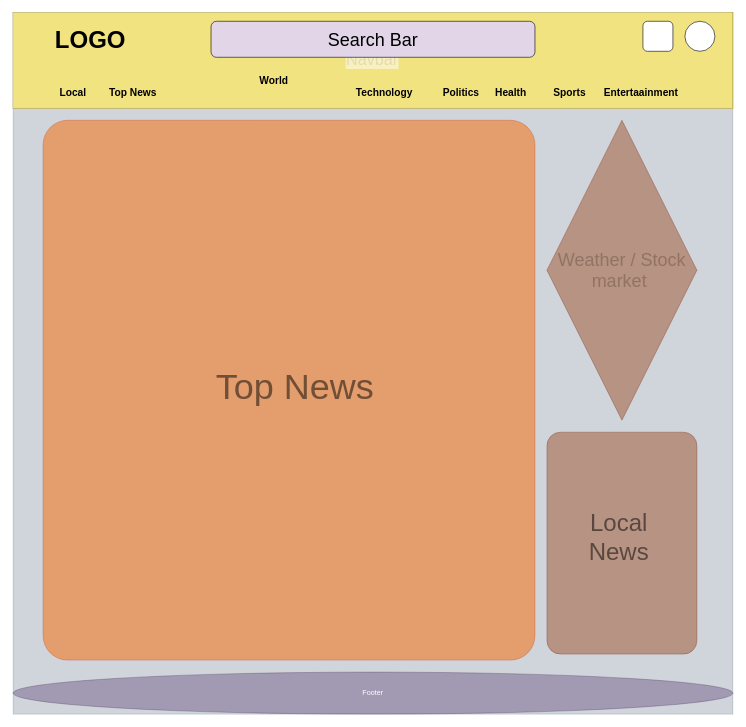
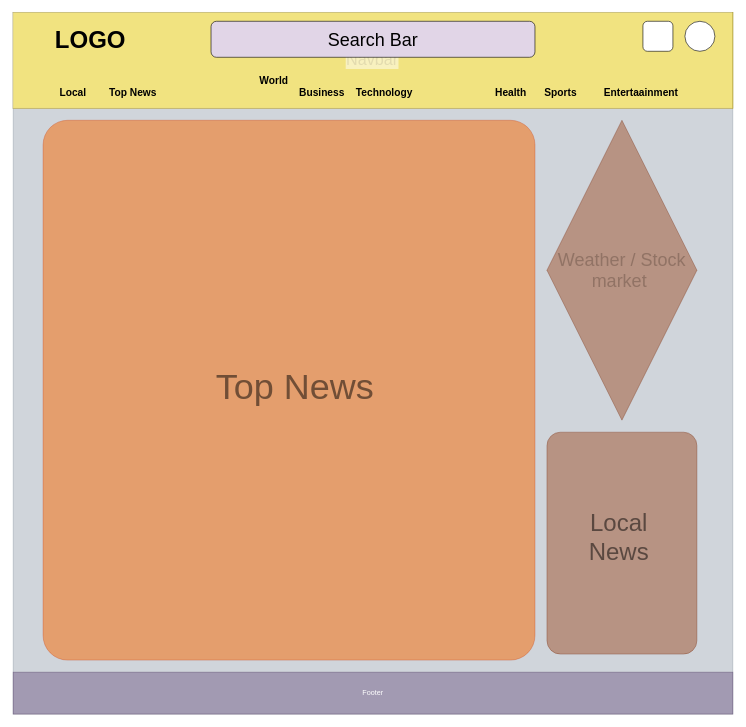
node "Business": added
node "Politics": removed
node "Sports": moved (570, 93) -> (561, 93)
node "Footer": shape ellipse -> rectangle
